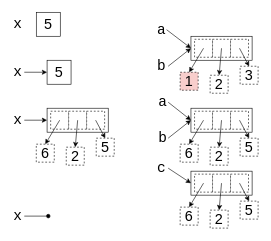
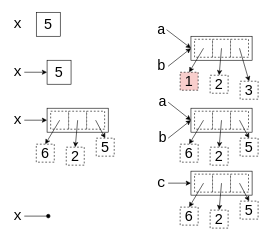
node "3": moved (249, 75) -> (249, 90)
node "c": moved (162, 168) -> (162, 183)
